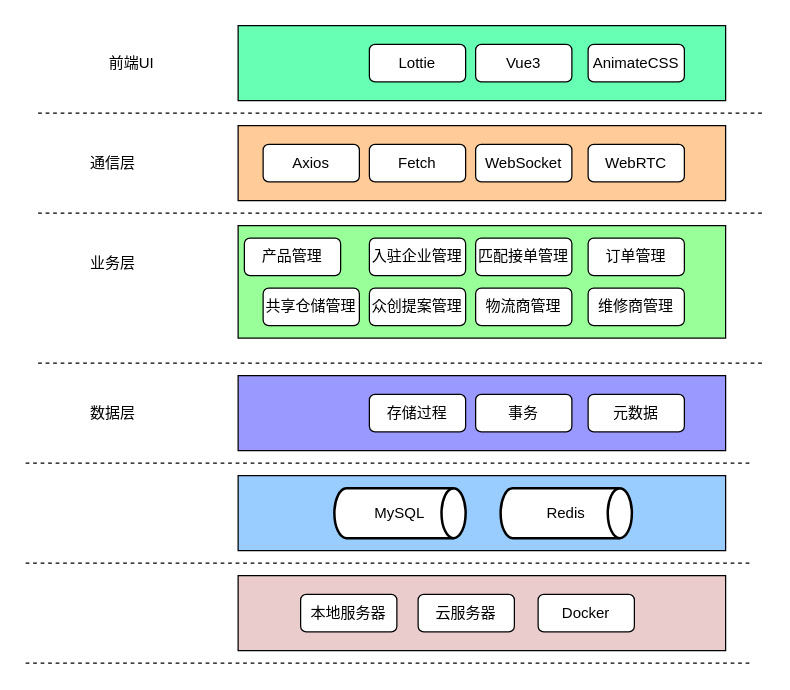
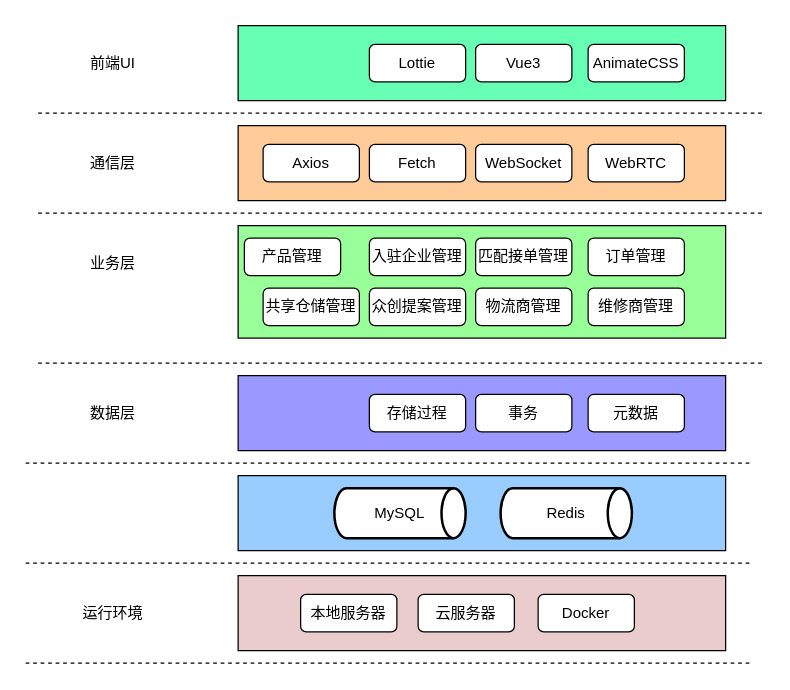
node "前端UI": moved (132, 63) -> (113, 63)
node "运行环境": added
